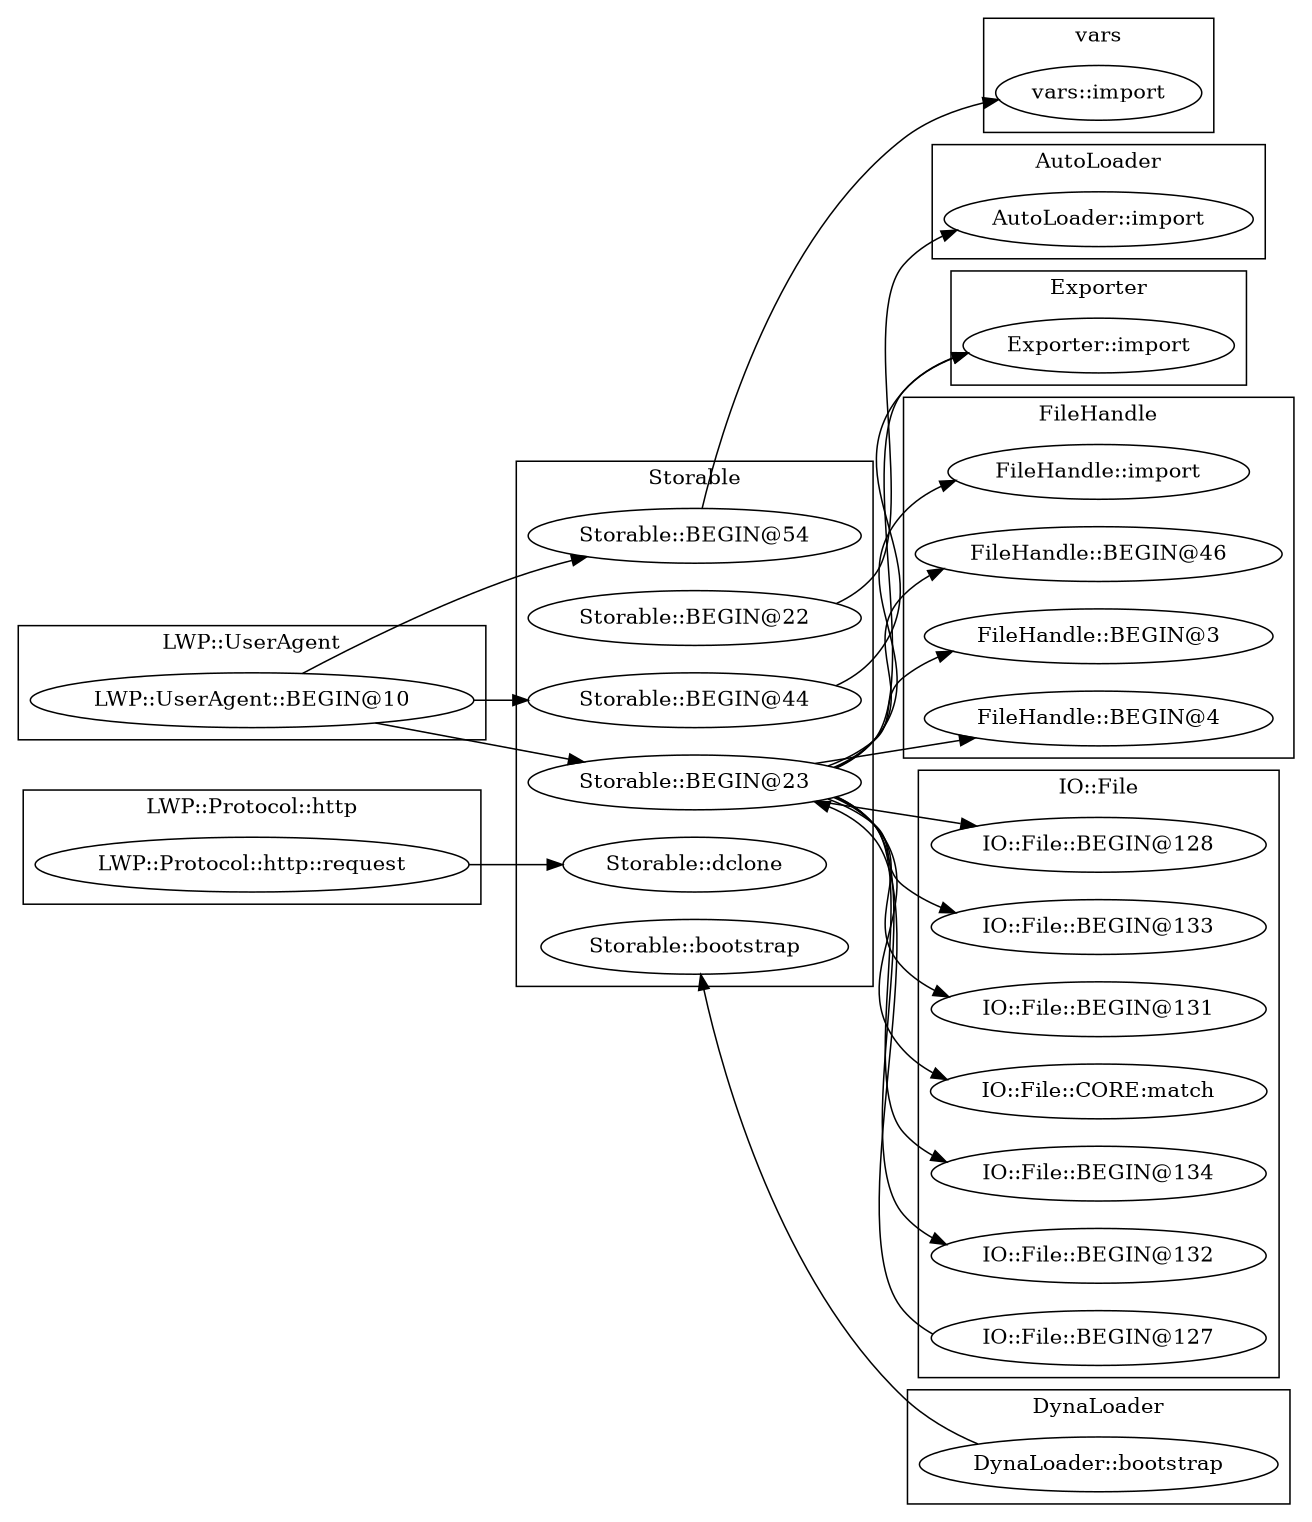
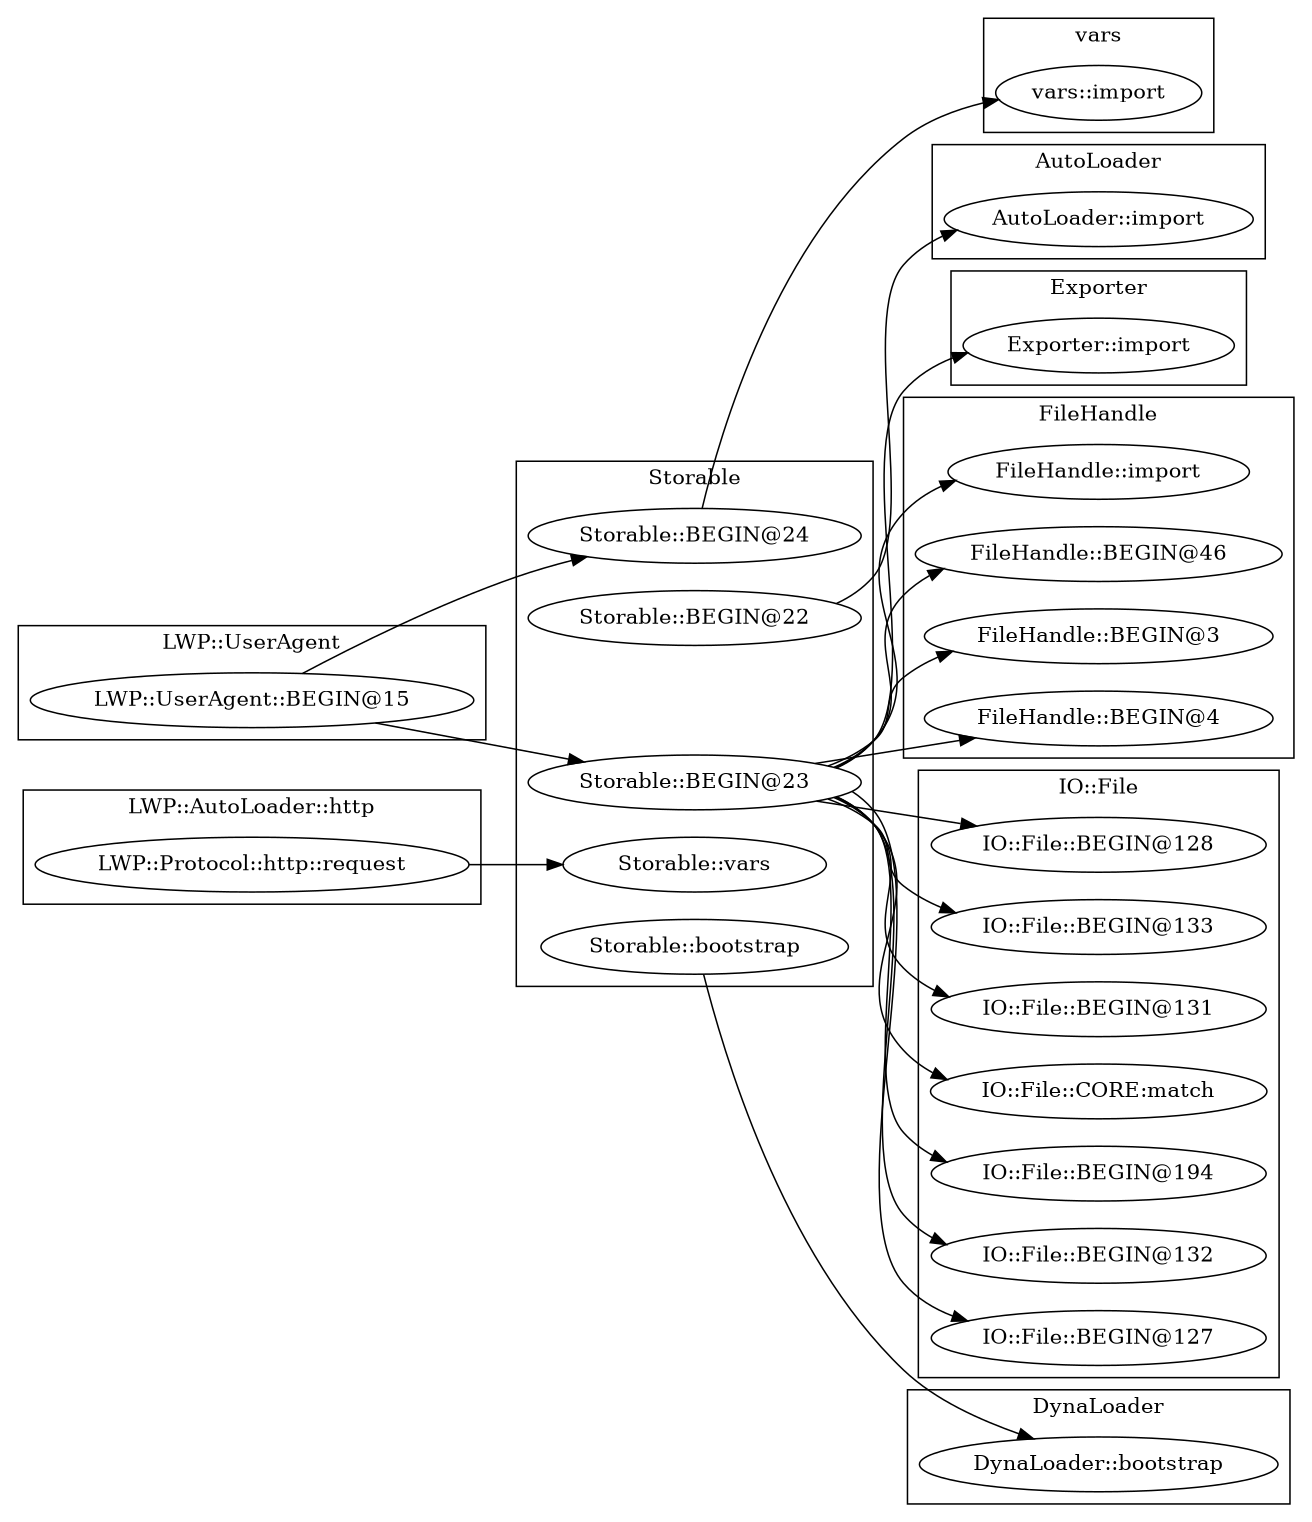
node "Storable::BEGIN@54": label "Storable::BEGIN@54" -> "Storable::BEGIN@24"
node "LWP::UserAgent::BEGIN@10": label "LWP::UserAgent::BEGIN@10" -> "LWP::UserAgent::BEGIN@15"
node "Storable::BEGIN@44": removed
cluster "LWP::Protocol::http": label "LWP::Protocol::http" -> "LWP::AutoLoader::http"
node "Storable::dclone": label "Storable::dclone" -> "Storable::vars"
node "IO::File::BEGIN@134": label "IO::File::BEGIN@134" -> "IO::File::BEGIN@194"
edge "IO::File::BEGIN@127" -> "Storable::BEGIN@23": reversed
edge "DynaLoader::bootstrap" -> "Storable::bootstrap": reversed
